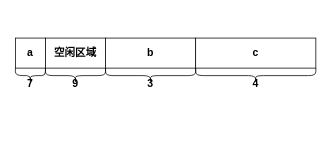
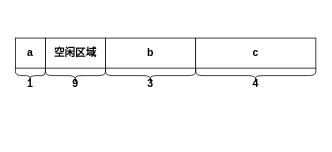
node "7": label "7" -> "1"
